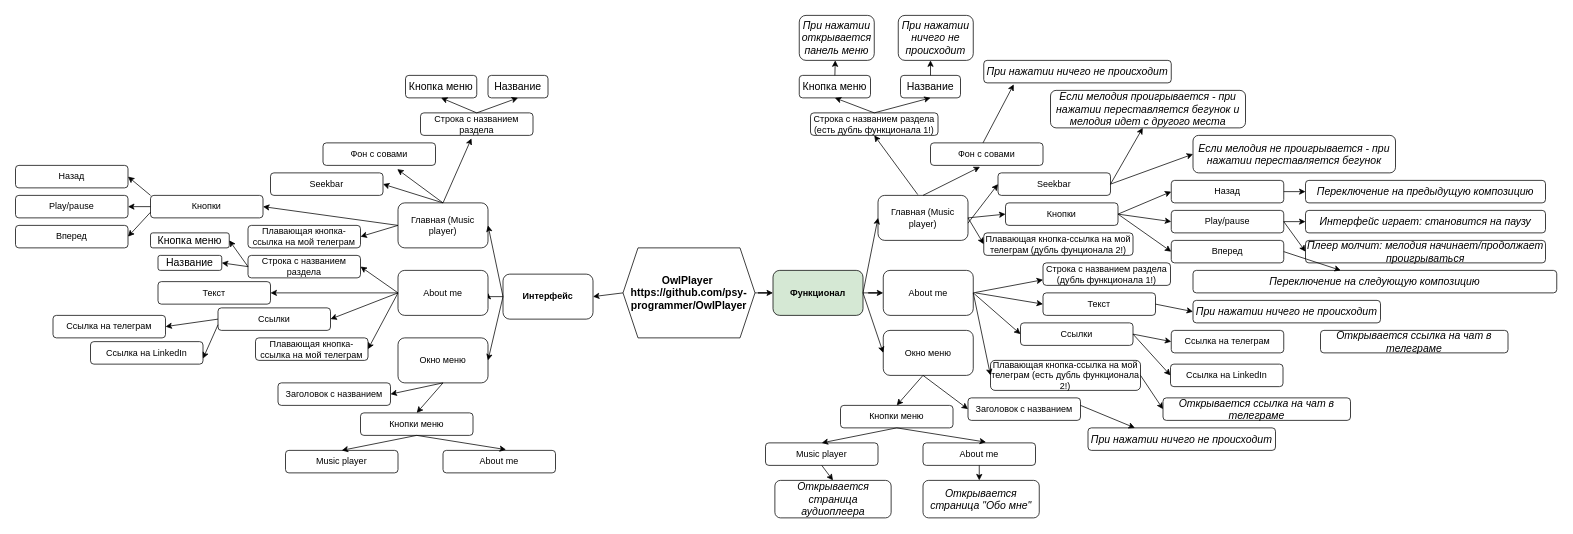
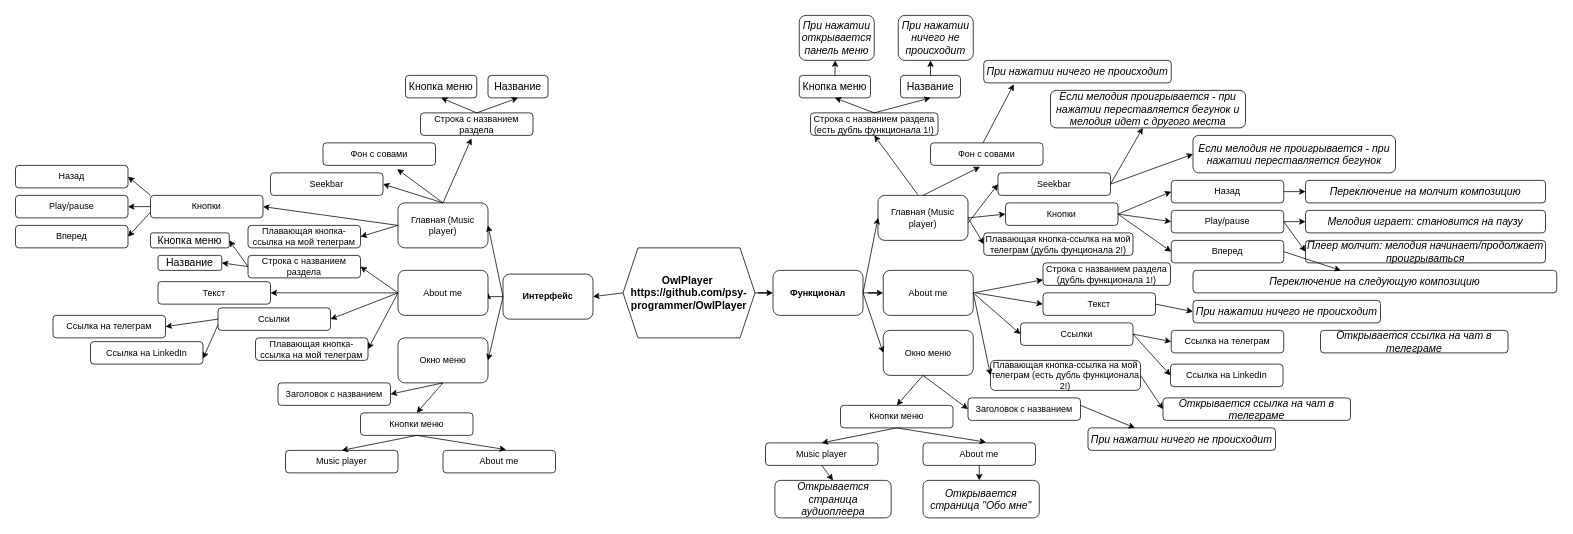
node "Переключение на предыдущую композицию": label "Переключение на предыдущую композицию" -> "Переключение на молчит композицию"
node "Интерфейс играет: становится на паузу": label "Интерфейс играет: становится на паузу" -> "Мелодия играет: становится на паузу"
node "Функционал": fillcolor #d5e8d4 -> #ffffff
